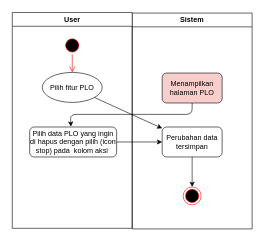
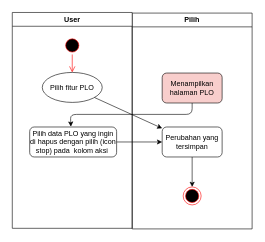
node "Sistem": label "Sistem" -> "Pilih"
node "Perubahan data tersimpan": label "Perubahan data tersimpan" -> "Perubahan yang tersimpan"
